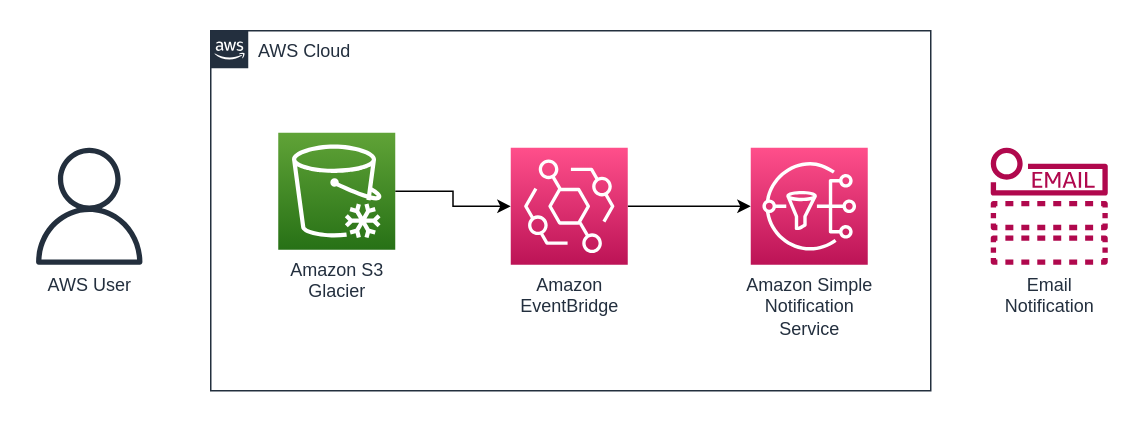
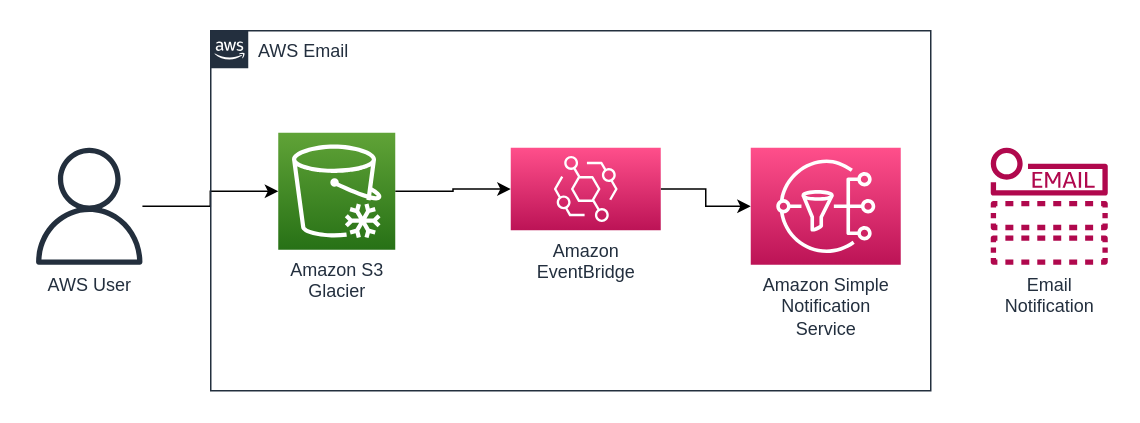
node "AWS Cloud": label "AWS Cloud" -> "AWS Email"
edge "AWS User" -> "Amazon S3 Glacier": added
node "Amazon EventBridge": size 117x117 -> 150x83
node "Amazon Simple Notification Service": size 117x117 -> 150x117
